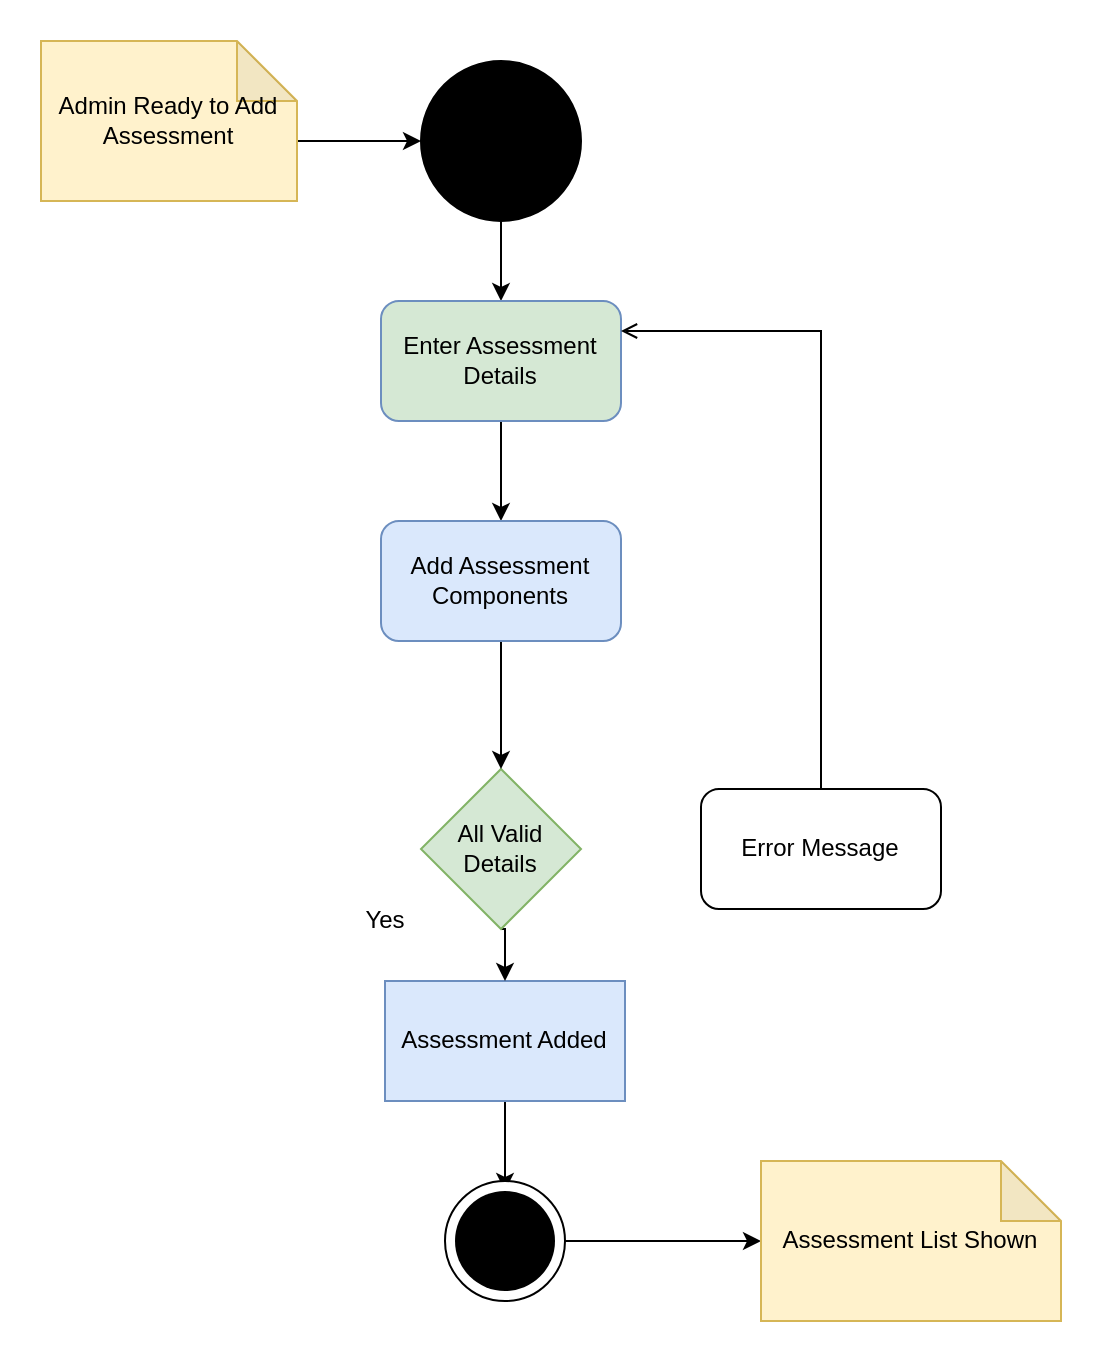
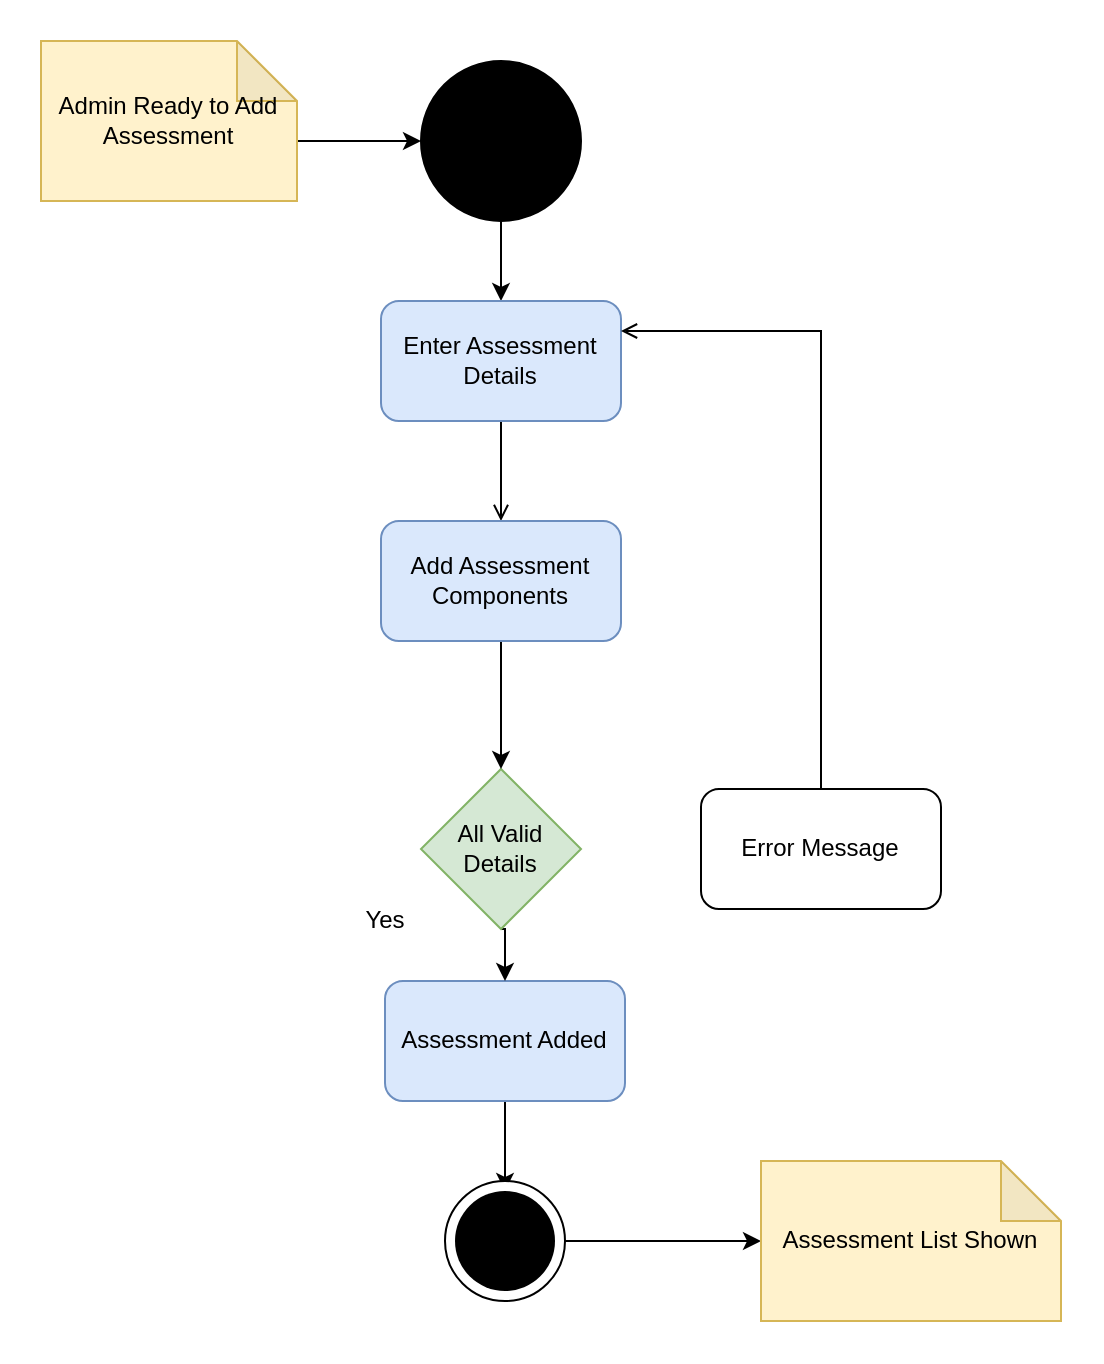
node "Enter Assessment Details": fillcolor #d5e8d4 -> #dae8fc
edge "Enter Assessment Details" -> "Add Assessment Components": arrowhead classic -> open
node "Assessment Added": shape rectangle -> rounded rectangle
